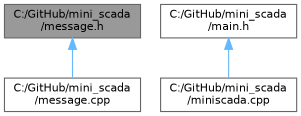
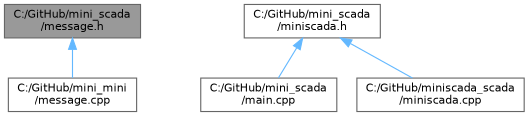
node "C:/GitHub/mini_scada /main.h": label "C:/GitHub/mini_scada /main.h" -> "C:/GitHub/mini_scada /miniscada.h"
node "C:/GitHub/mini_scada /message.cpp": label "C:/GitHub/mini_scada /message.cpp" -> "C:/GitHub/mini_mini /message.cpp"
node "C:/GitHub/mini_scada /miniscada.cpp": label "C:/GitHub/mini_scada /miniscada.cpp" -> "C:/GitHub/miniscada_scada /miniscada.cpp"
node "C:/GitHub/mini_scada /main.cpp": added
